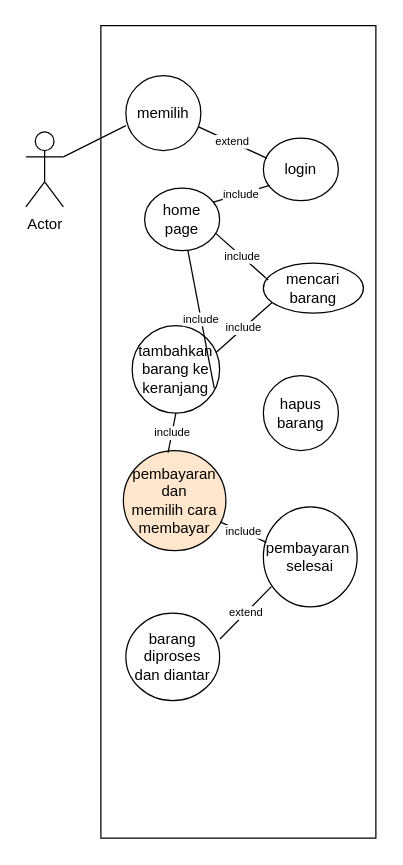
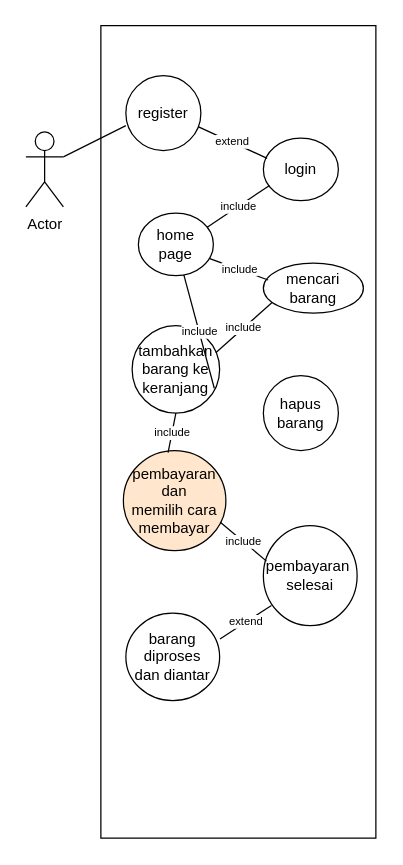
node "memilih": label "memilih" -> "register"
node "home page": moved (182, 219) -> (176, 244)
node "pembayaran selesai": moved (310, 557) -> (310, 576)
